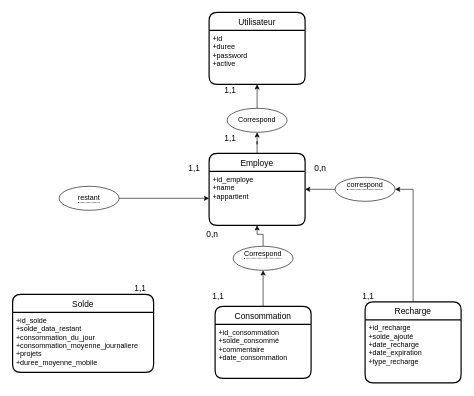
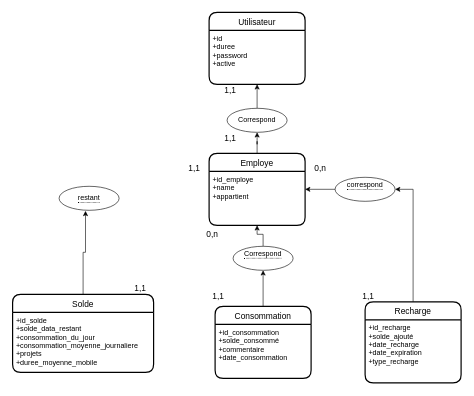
edge "restant" -> "+id_employe +name +appartient": removed
edge "Solde" -> "restant": added
